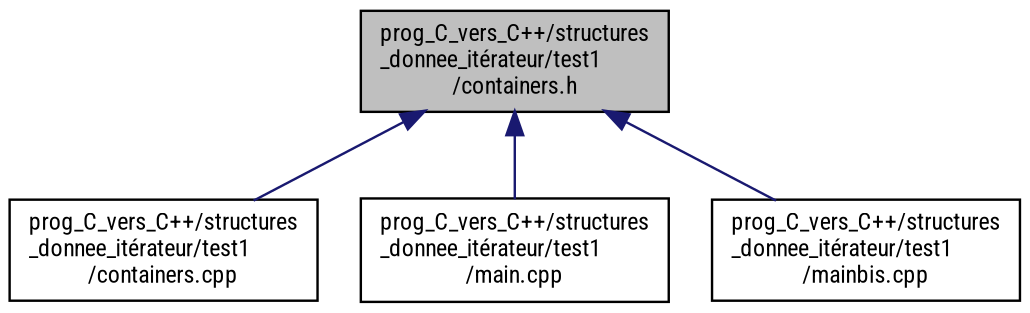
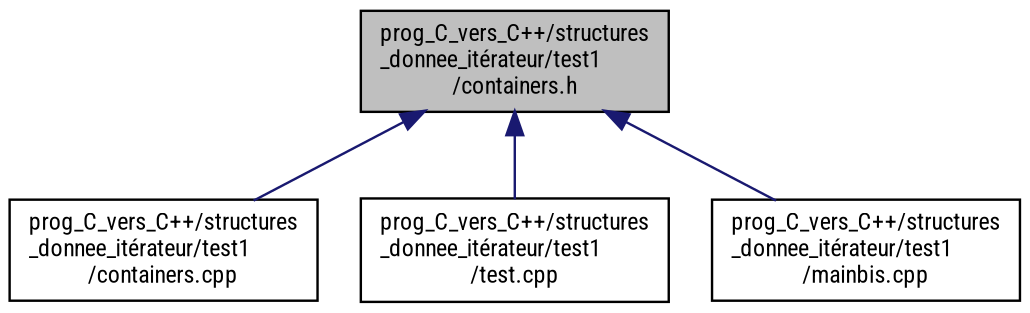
node "prog_C_vers_C++/structures _donnee_itérateur/test1 /main.cpp": label "prog_C_vers_C++/structures _donnee_itérateur/test1 /main.cpp" -> "prog_C_vers_C++/structures _donnee_itérateur/test1 /test.cpp"
